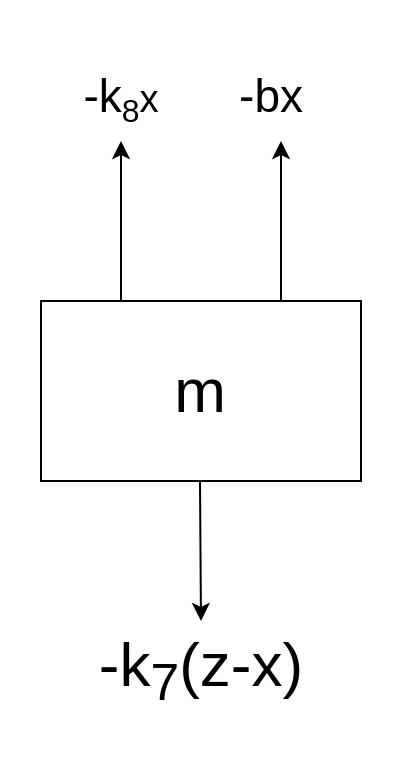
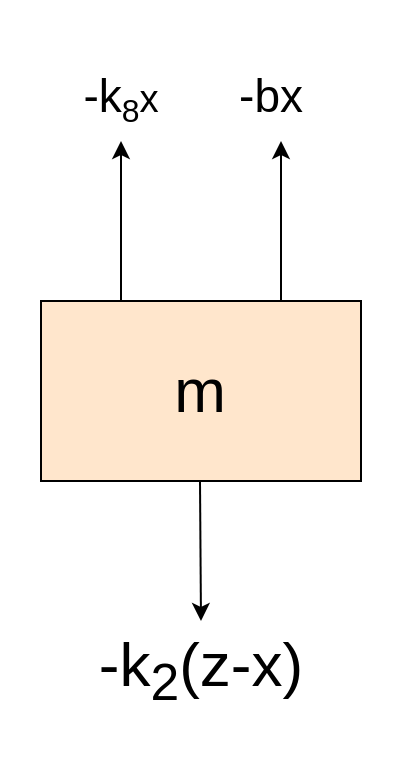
node "m": fillcolor #ffffff -> #ffe6cc
node "-k7(z-x)": label "-k7(z-x)" -> "-k2(z-x)"
